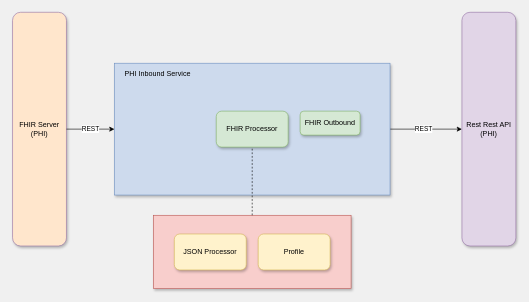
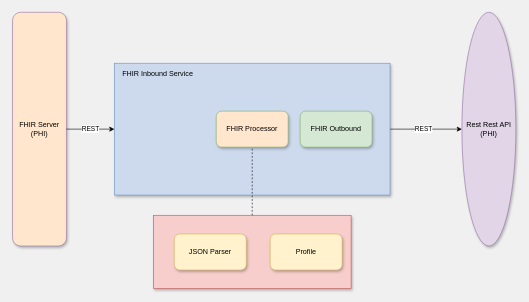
node "PHI Inbound Service": label "PHI Inbound Service" -> "FHIR Inbound Service"
node "FHIR Outbound": size 60x24 -> 72x36
node "FHIR Processor": fillcolor #d5e8d4 -> #ffe6cc
node "Rest Rest API (PHI)": shape rounded rectangle -> ellipse
node "JSON Processor": label "JSON Processor" -> "JSON Parser"
node "Profile": moved (294, 252) -> (306, 252)
